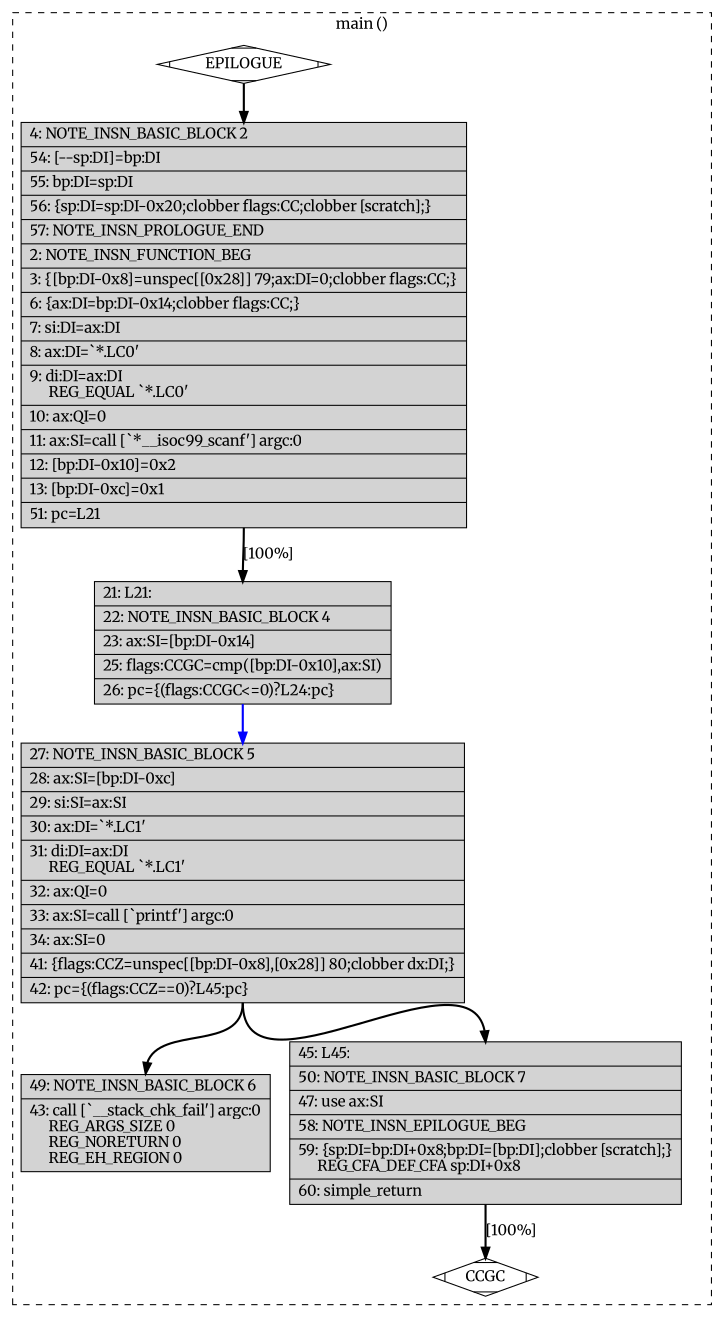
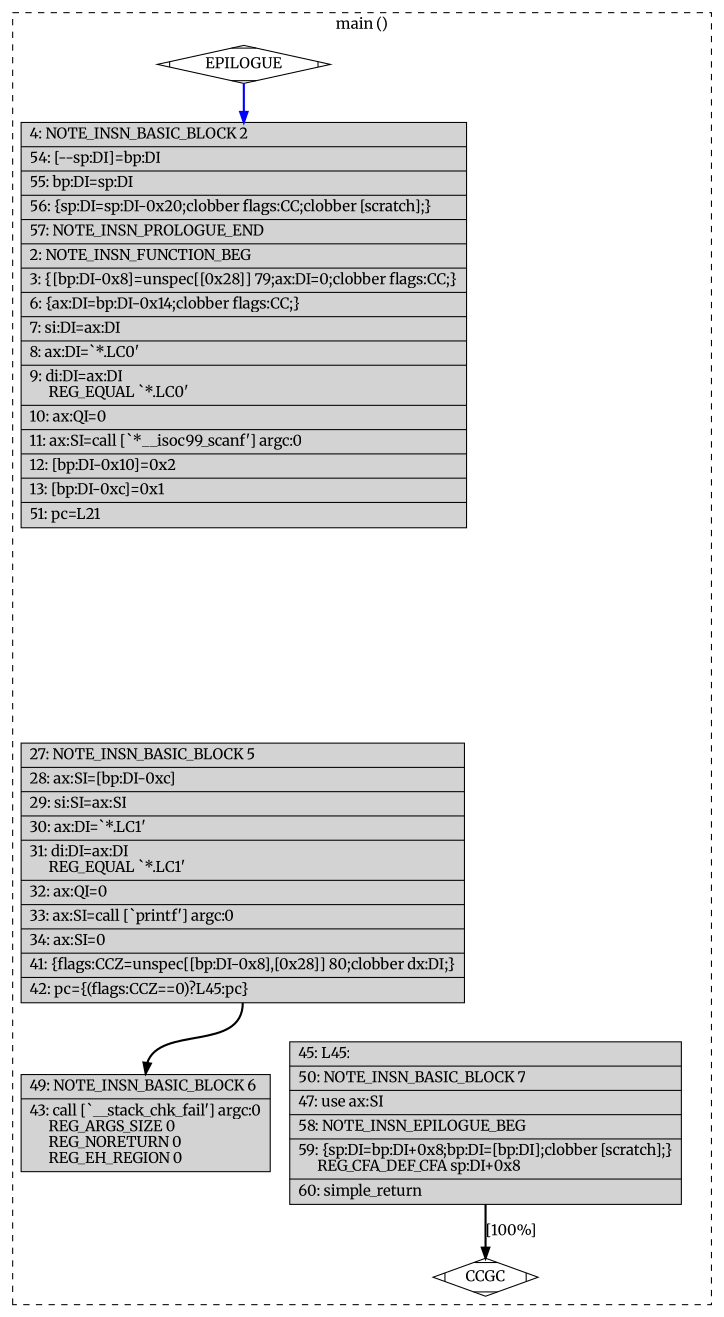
edge "EPILOGUE" -> "4: NOTE_INSN_BASIC_BLOCK 2": color black -> blue
node "21: L21:": removed
edge "27: NOTE_INSN_BASIC_BLOCK 5" -> "45: L45:": removed
